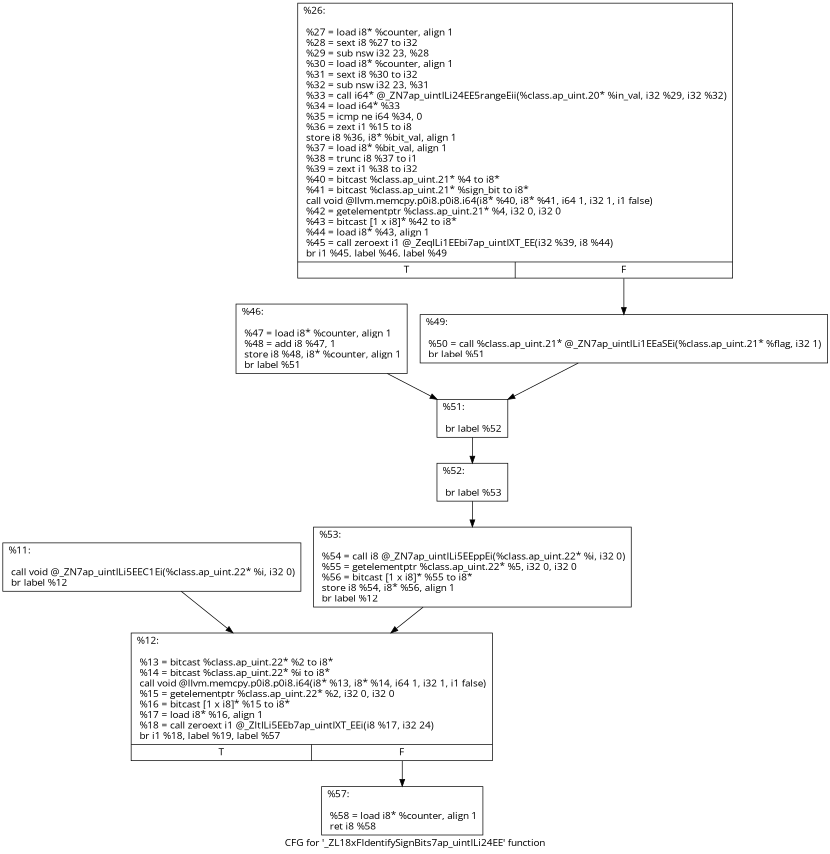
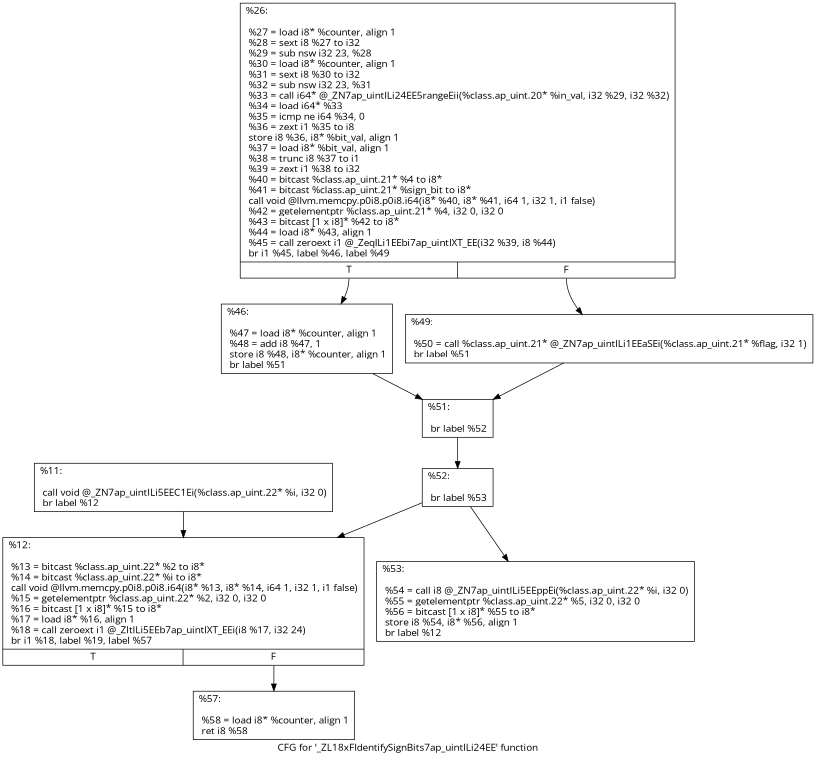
node "%26:": text "%36 = zext i1 %15 to i8" -> "%36 = zext i1 %35 to i8"
edge "%26:" -> "%46:": added
edge "%53:" -> "%12:": now "%52:" -> "%12:"
